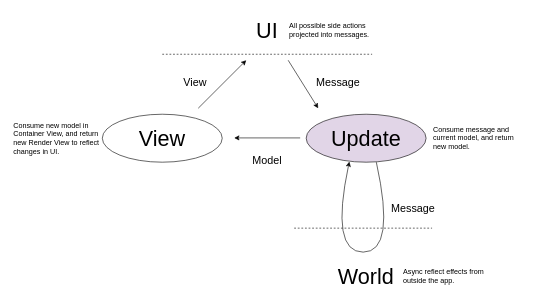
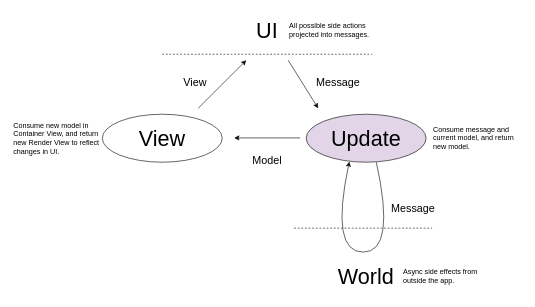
node "Async reflect effects from outside the app.": label "Async reflect effects from outside the app." -> "Async side effects from outside the app."
